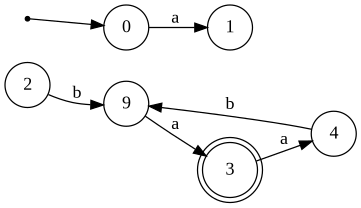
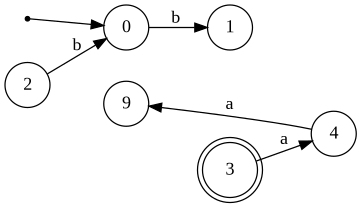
edge "0" -> "1": label "a" -> "b"
edge "2" -> "9": now "2" -> "0"
edge "4" -> "9": label "b" -> "a"
edge "9" -> "3": removed, label "a"
